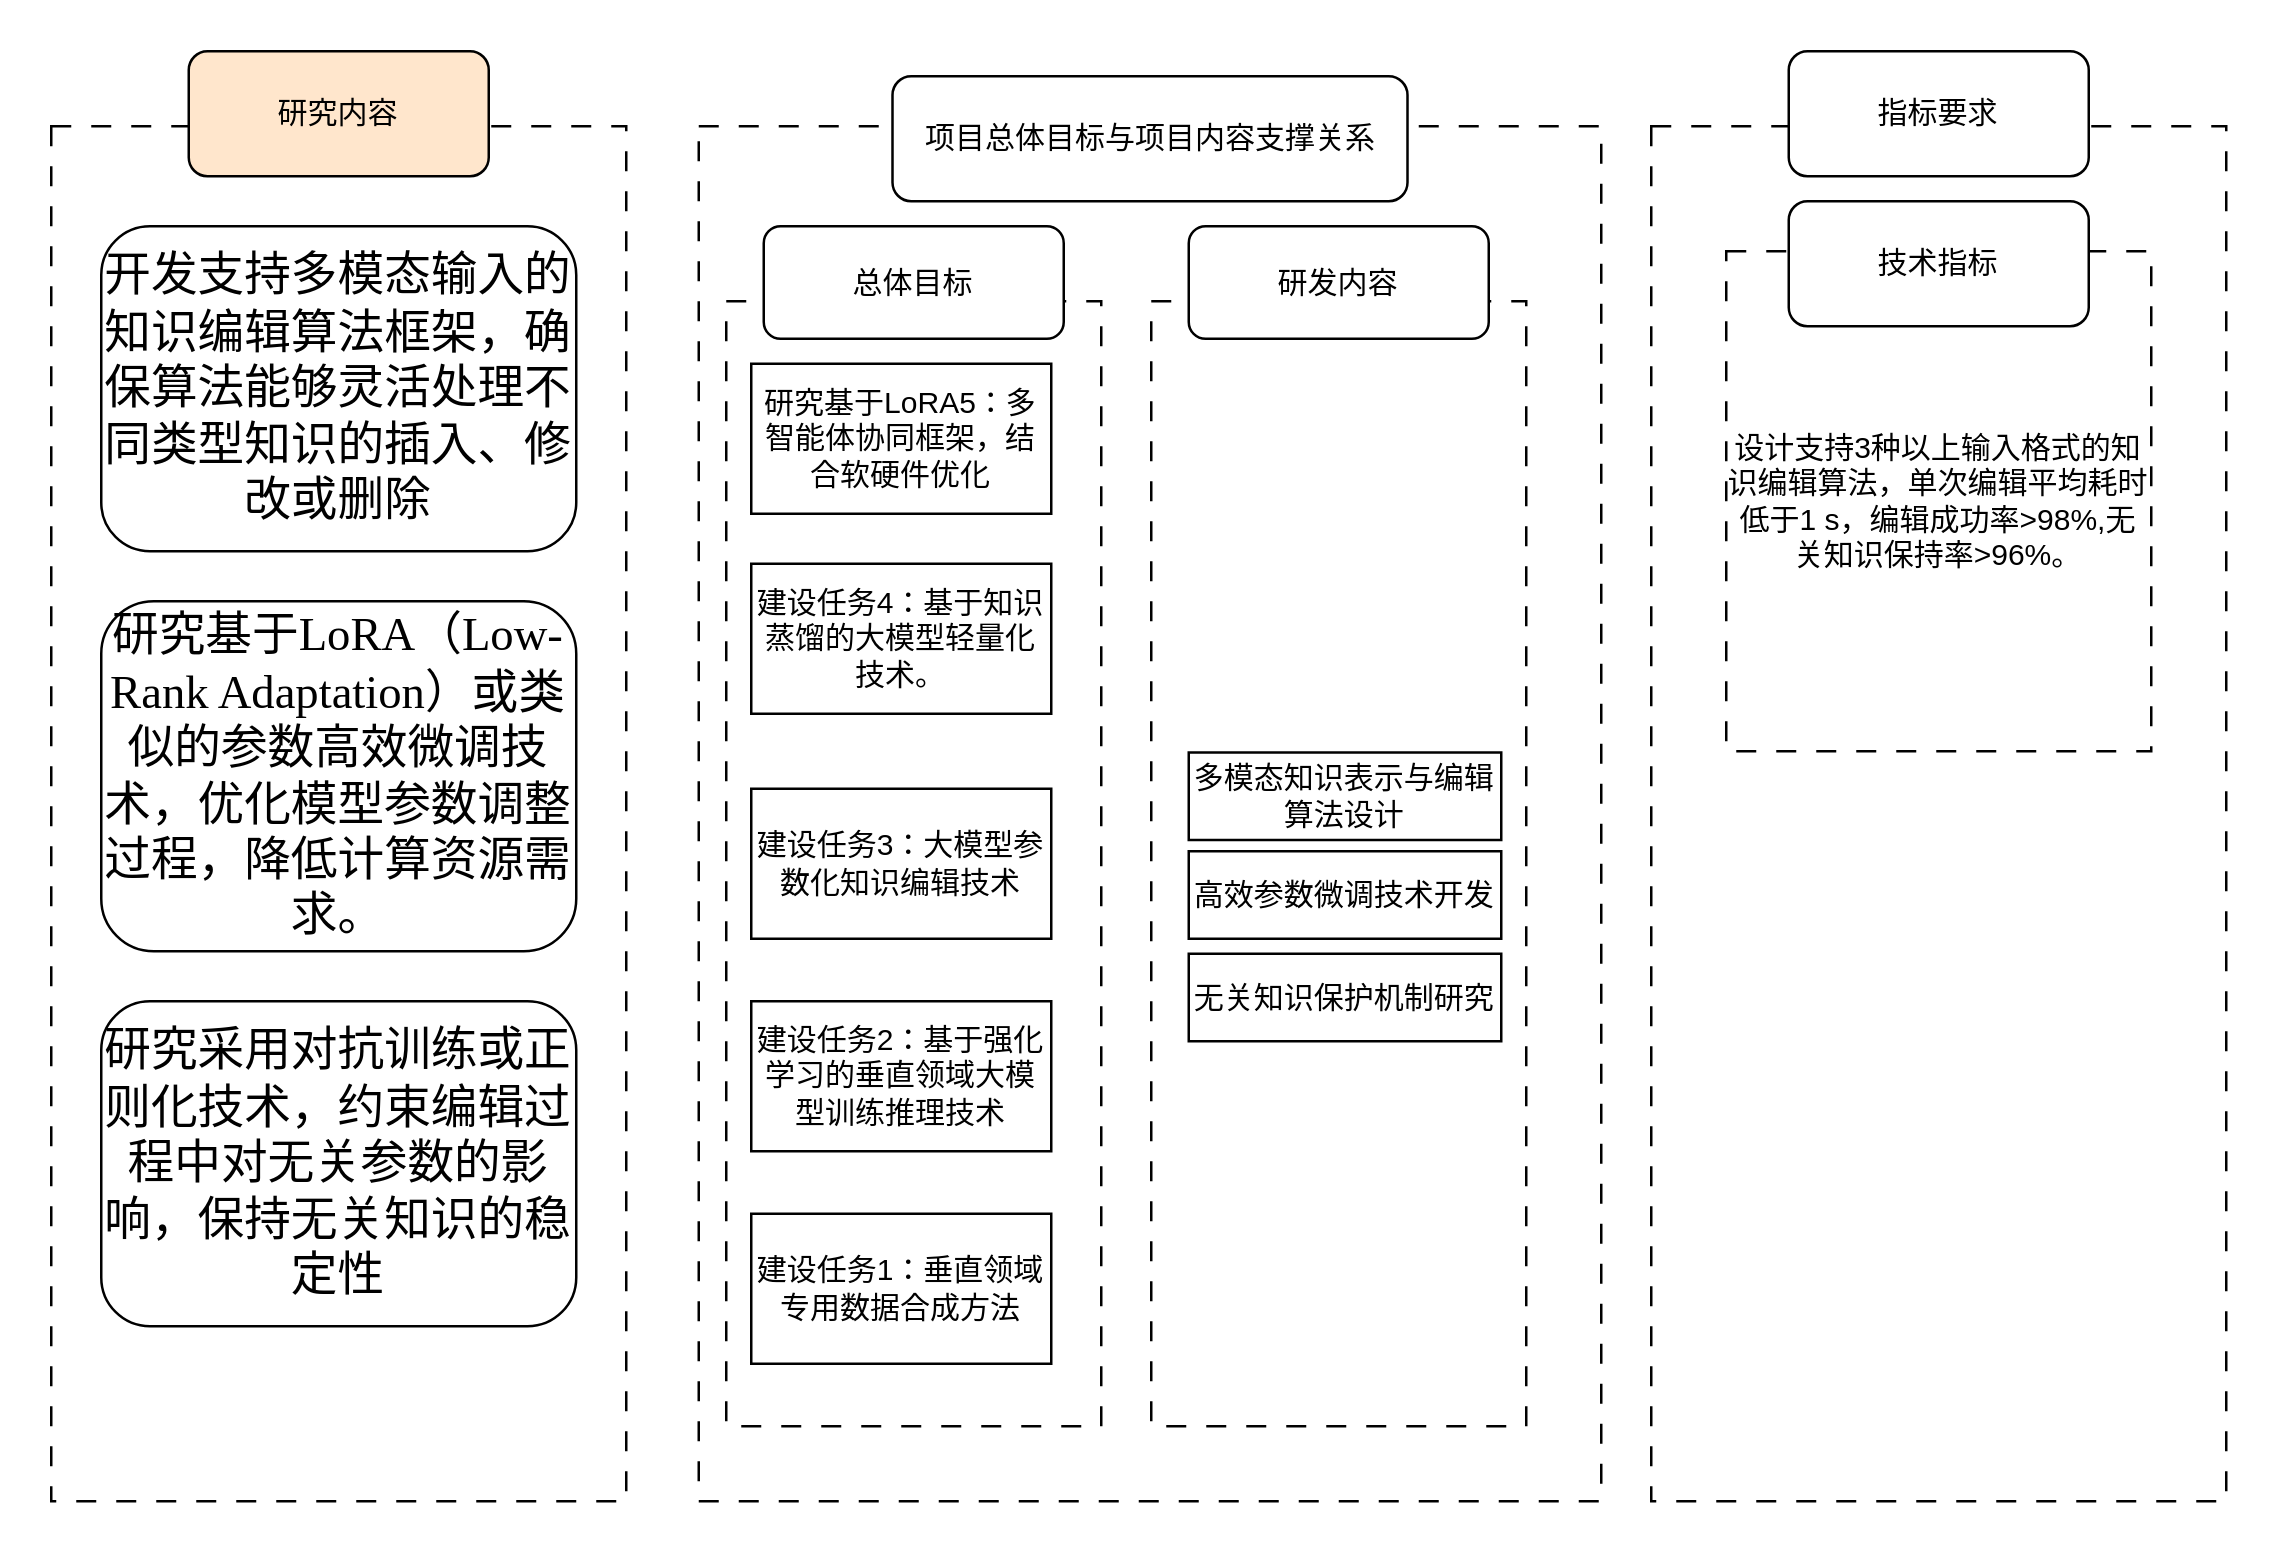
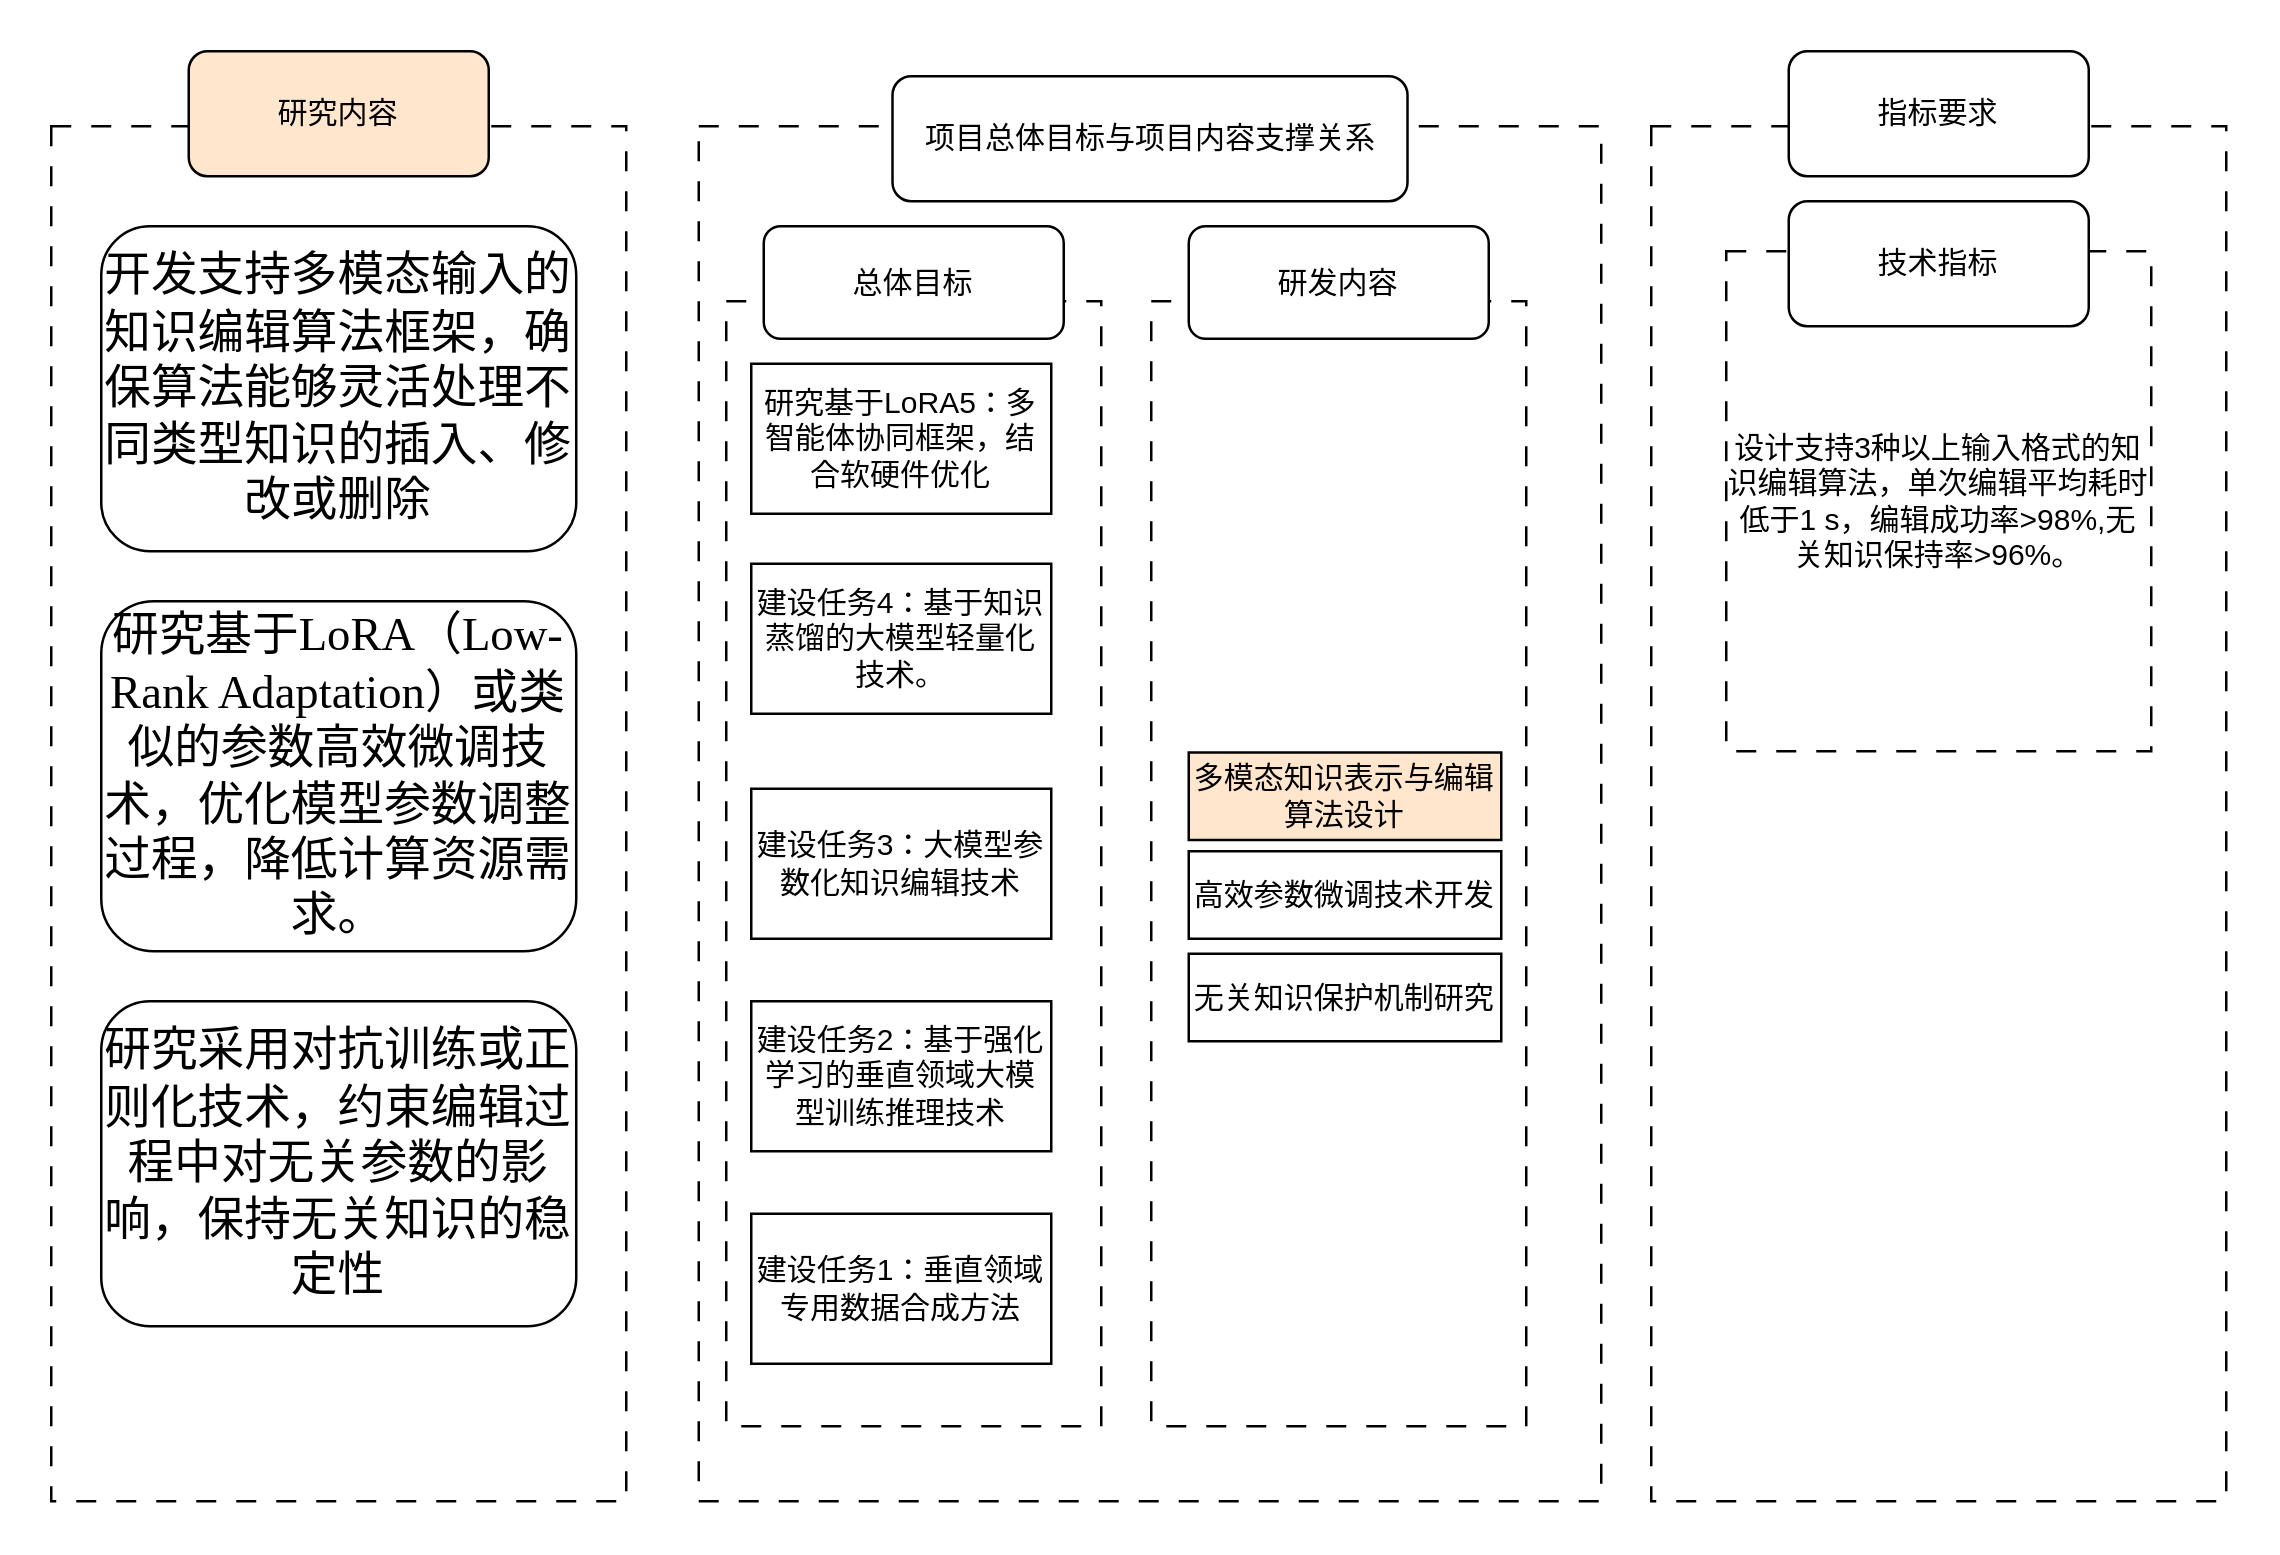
node "多模态知识表示与编辑算法设计": fillcolor #ffffff -> #ffe6cc
